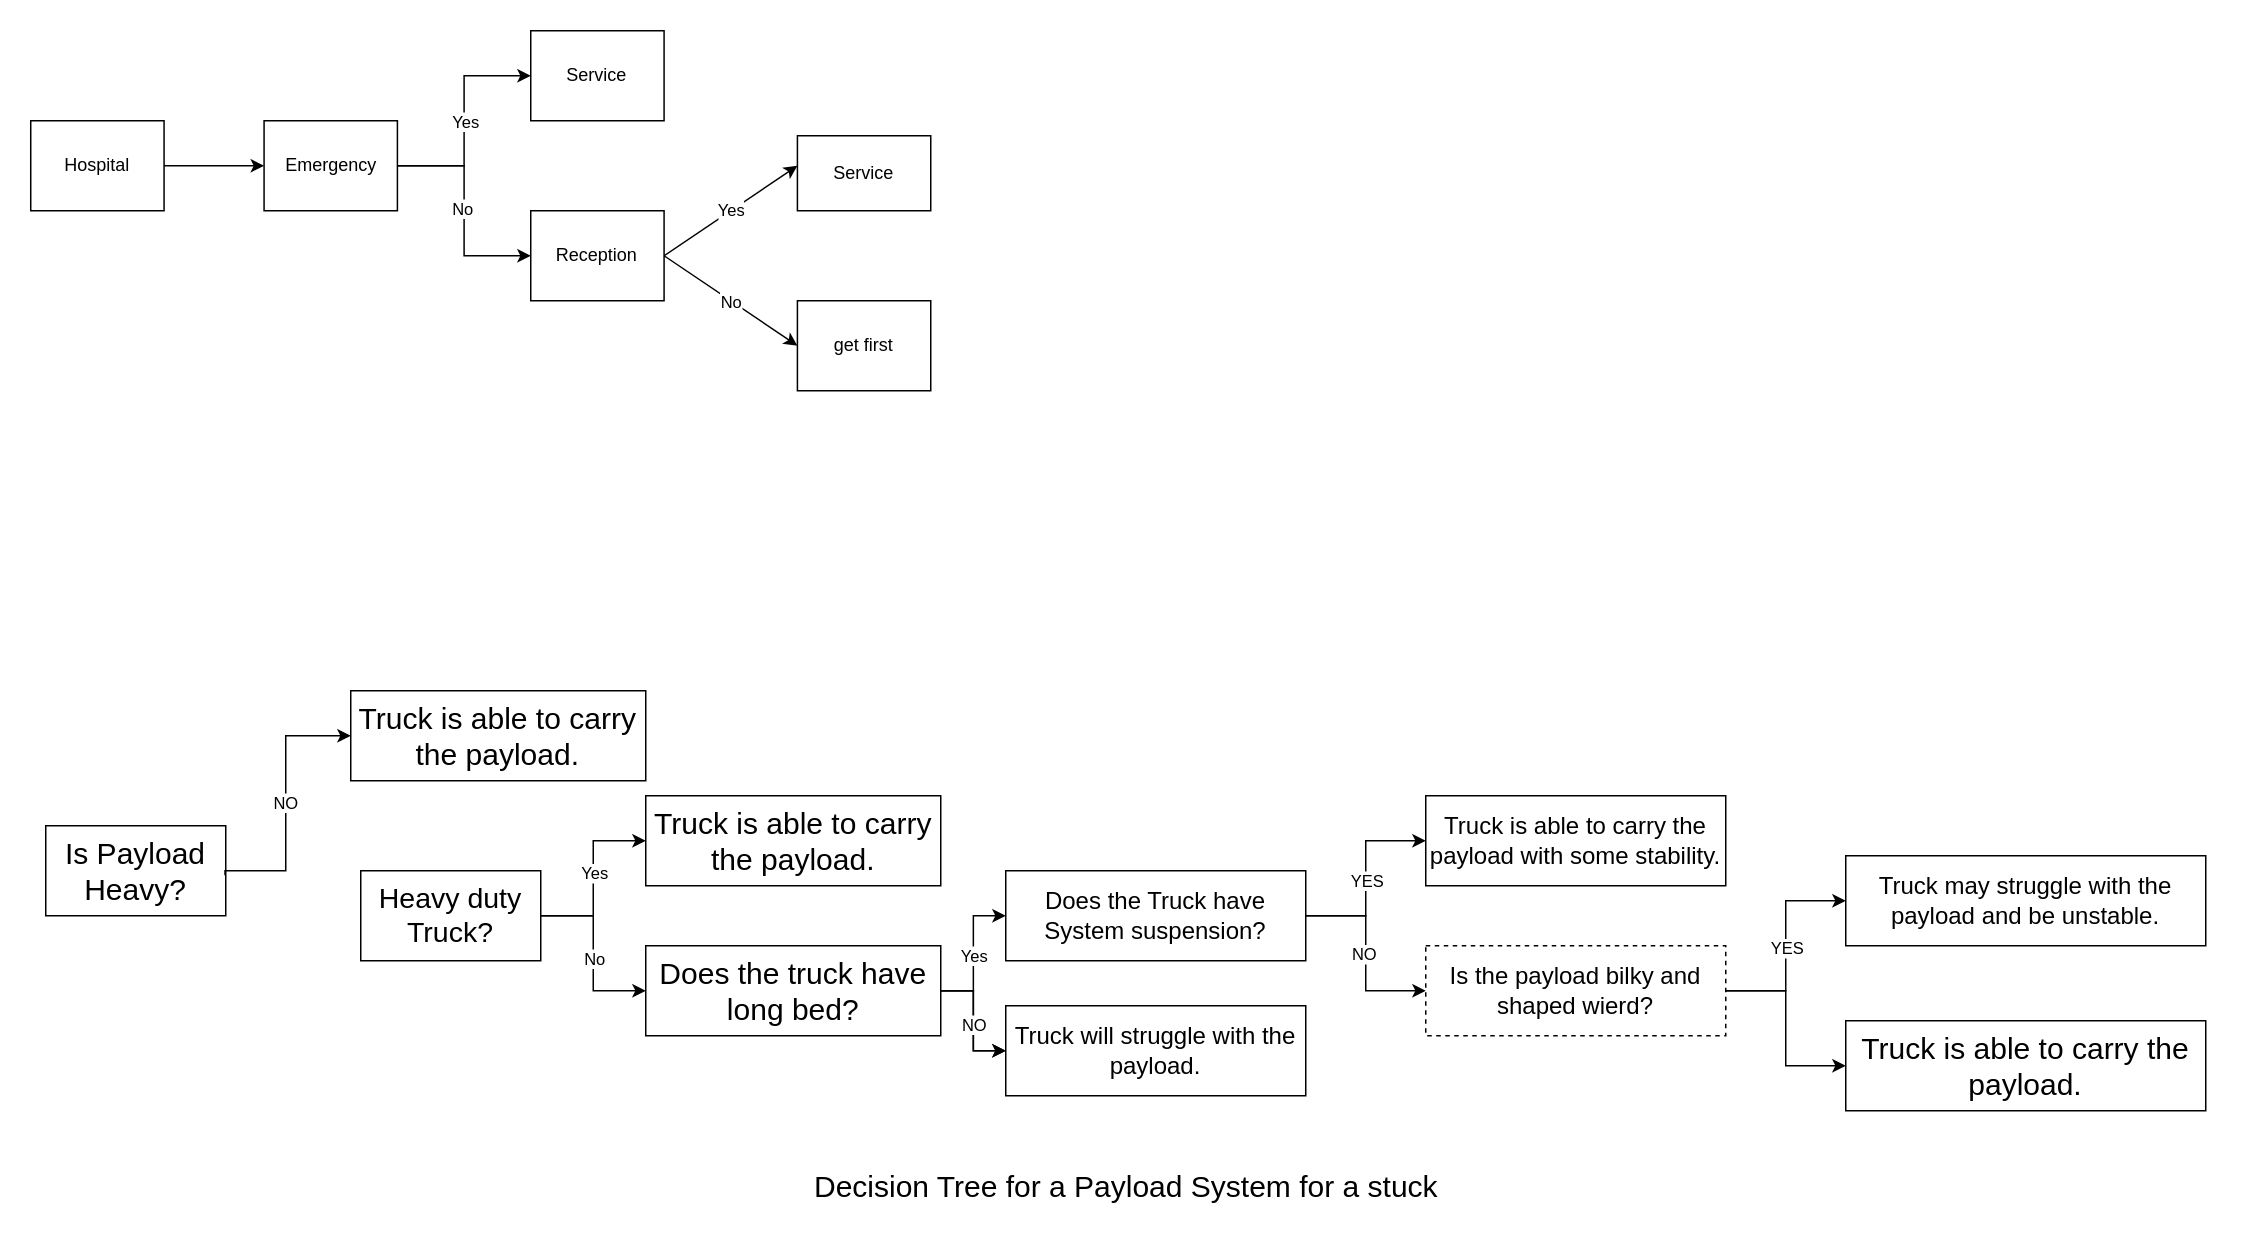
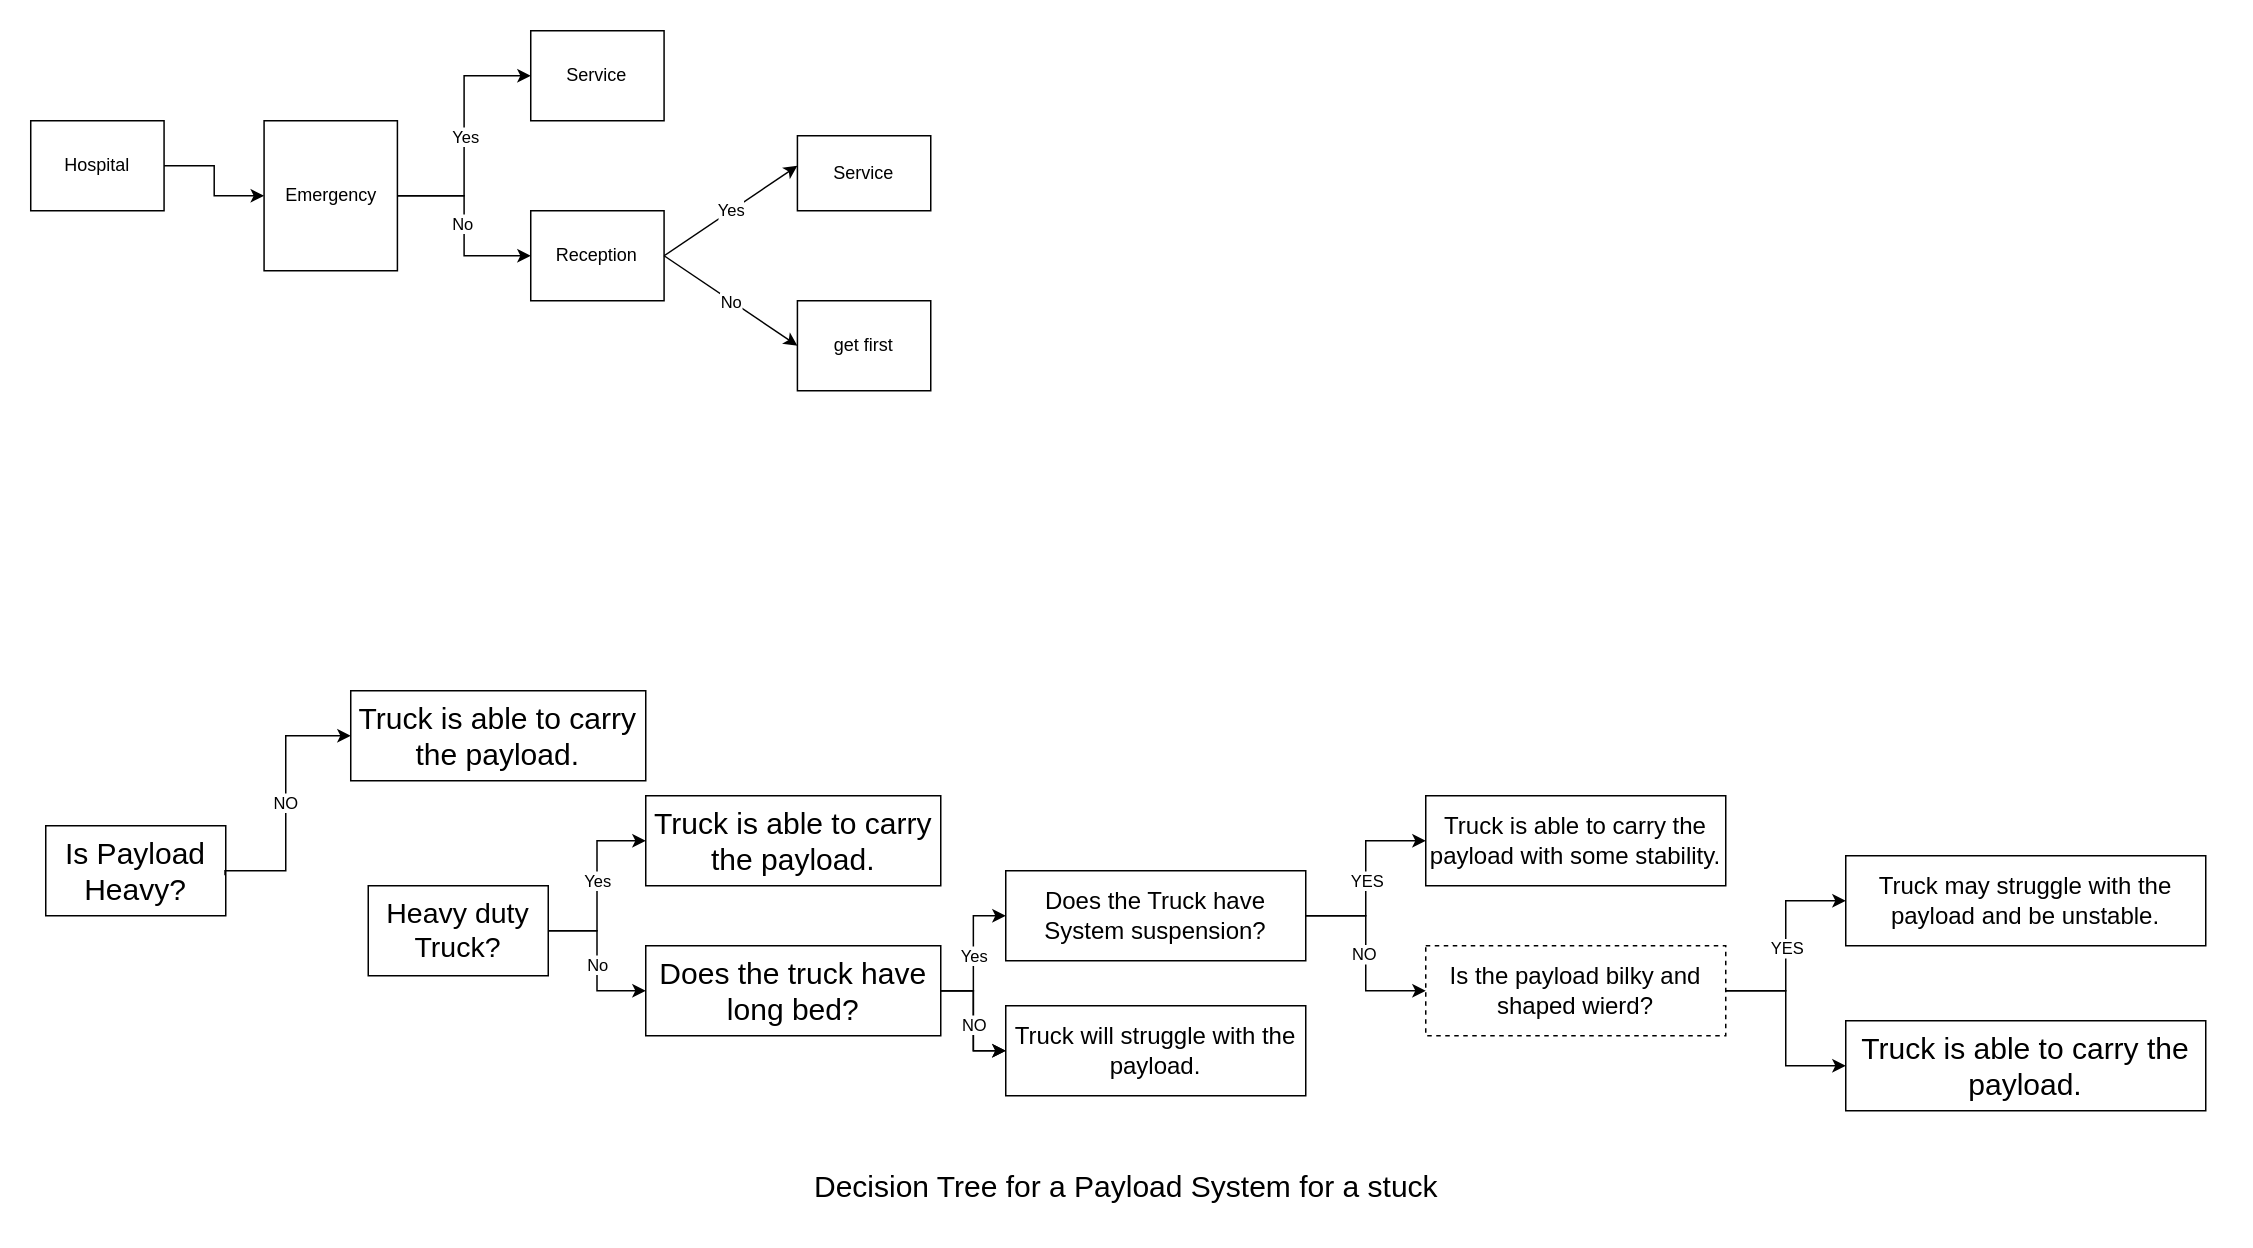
node "Emergency": size 133x90 -> 133x150
node "Heavy duty Truck?": moved (451, 916) -> (458, 931)
